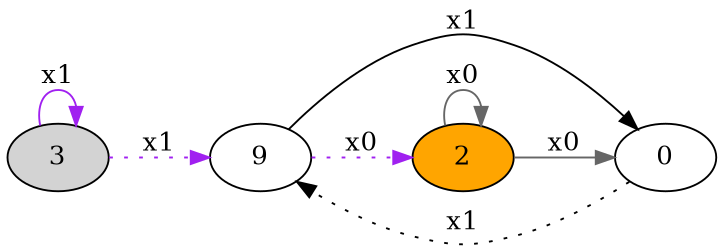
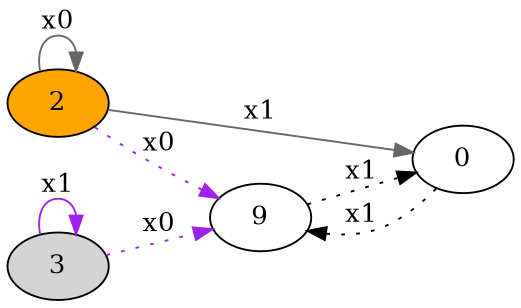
edge "9" -> "0": style solid -> dotted
edge "3" -> "9": label "x1" -> "x0"
edge "2" -> "0": label "x0" -> "x1"
edge "9" -> "2": reversed
